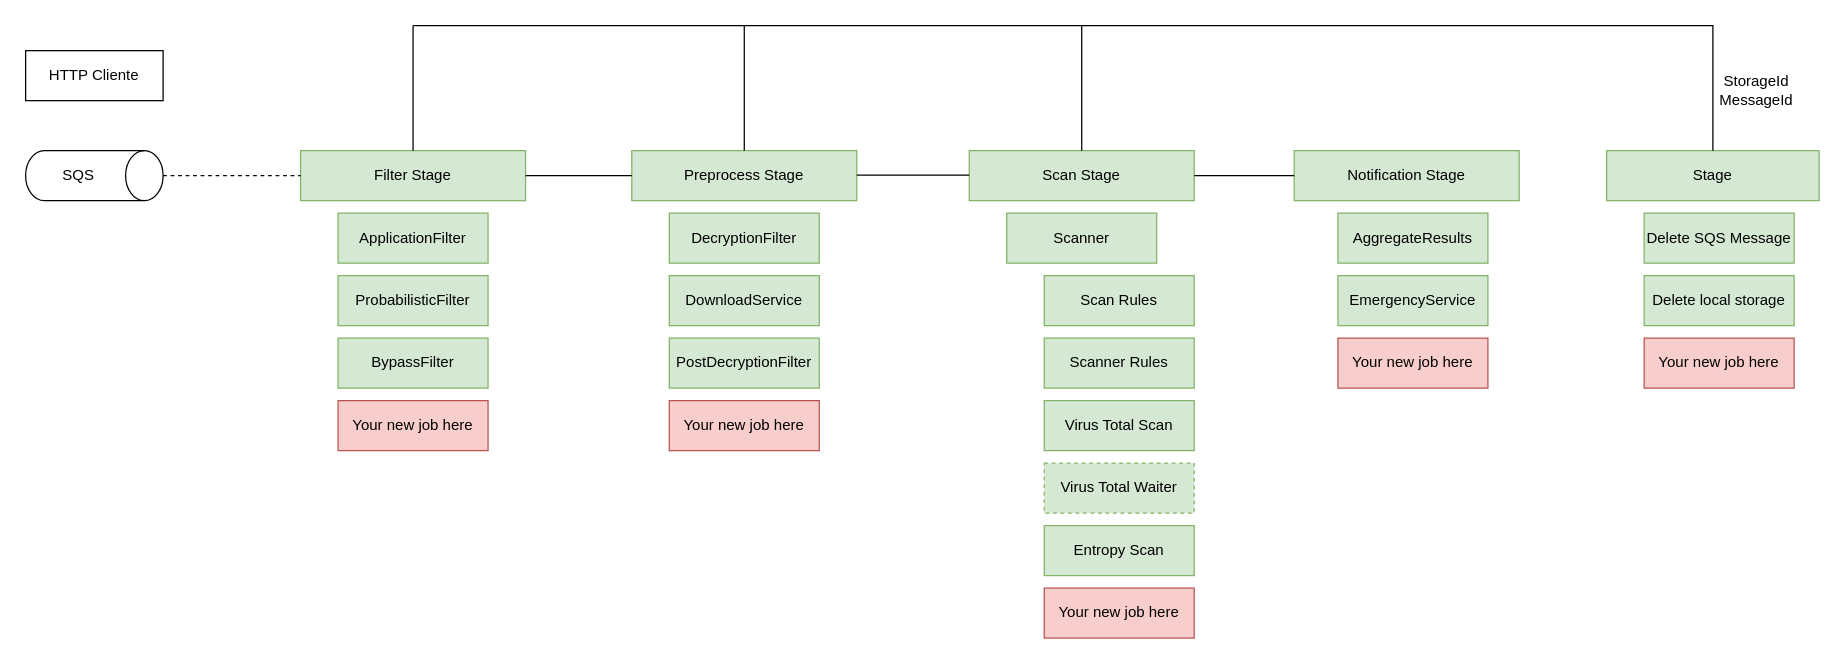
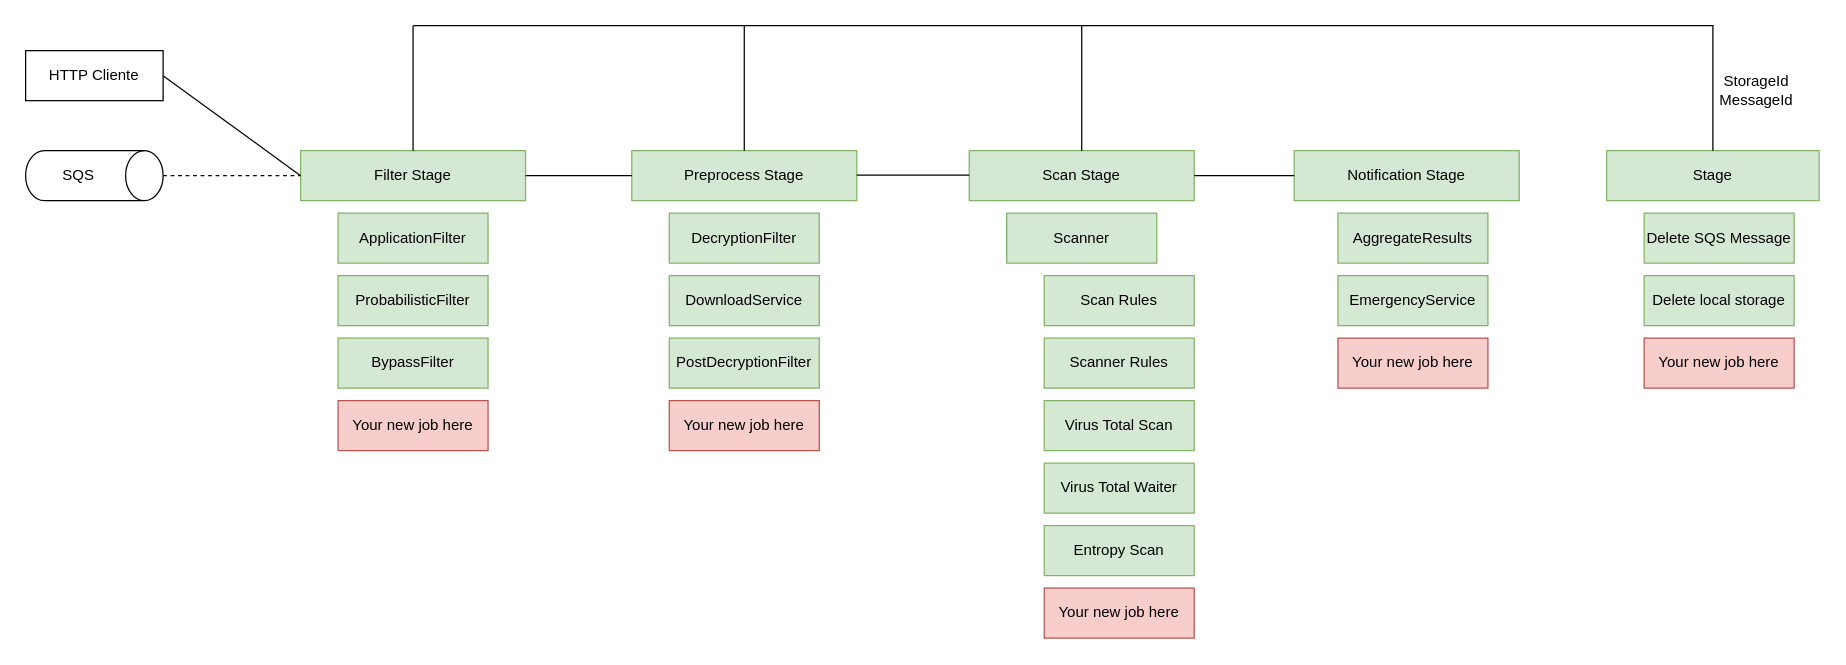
edge "HTTP Cliente" -- "Filter Stage": added
node "Virus Total Waiter": style dashed -> solid
